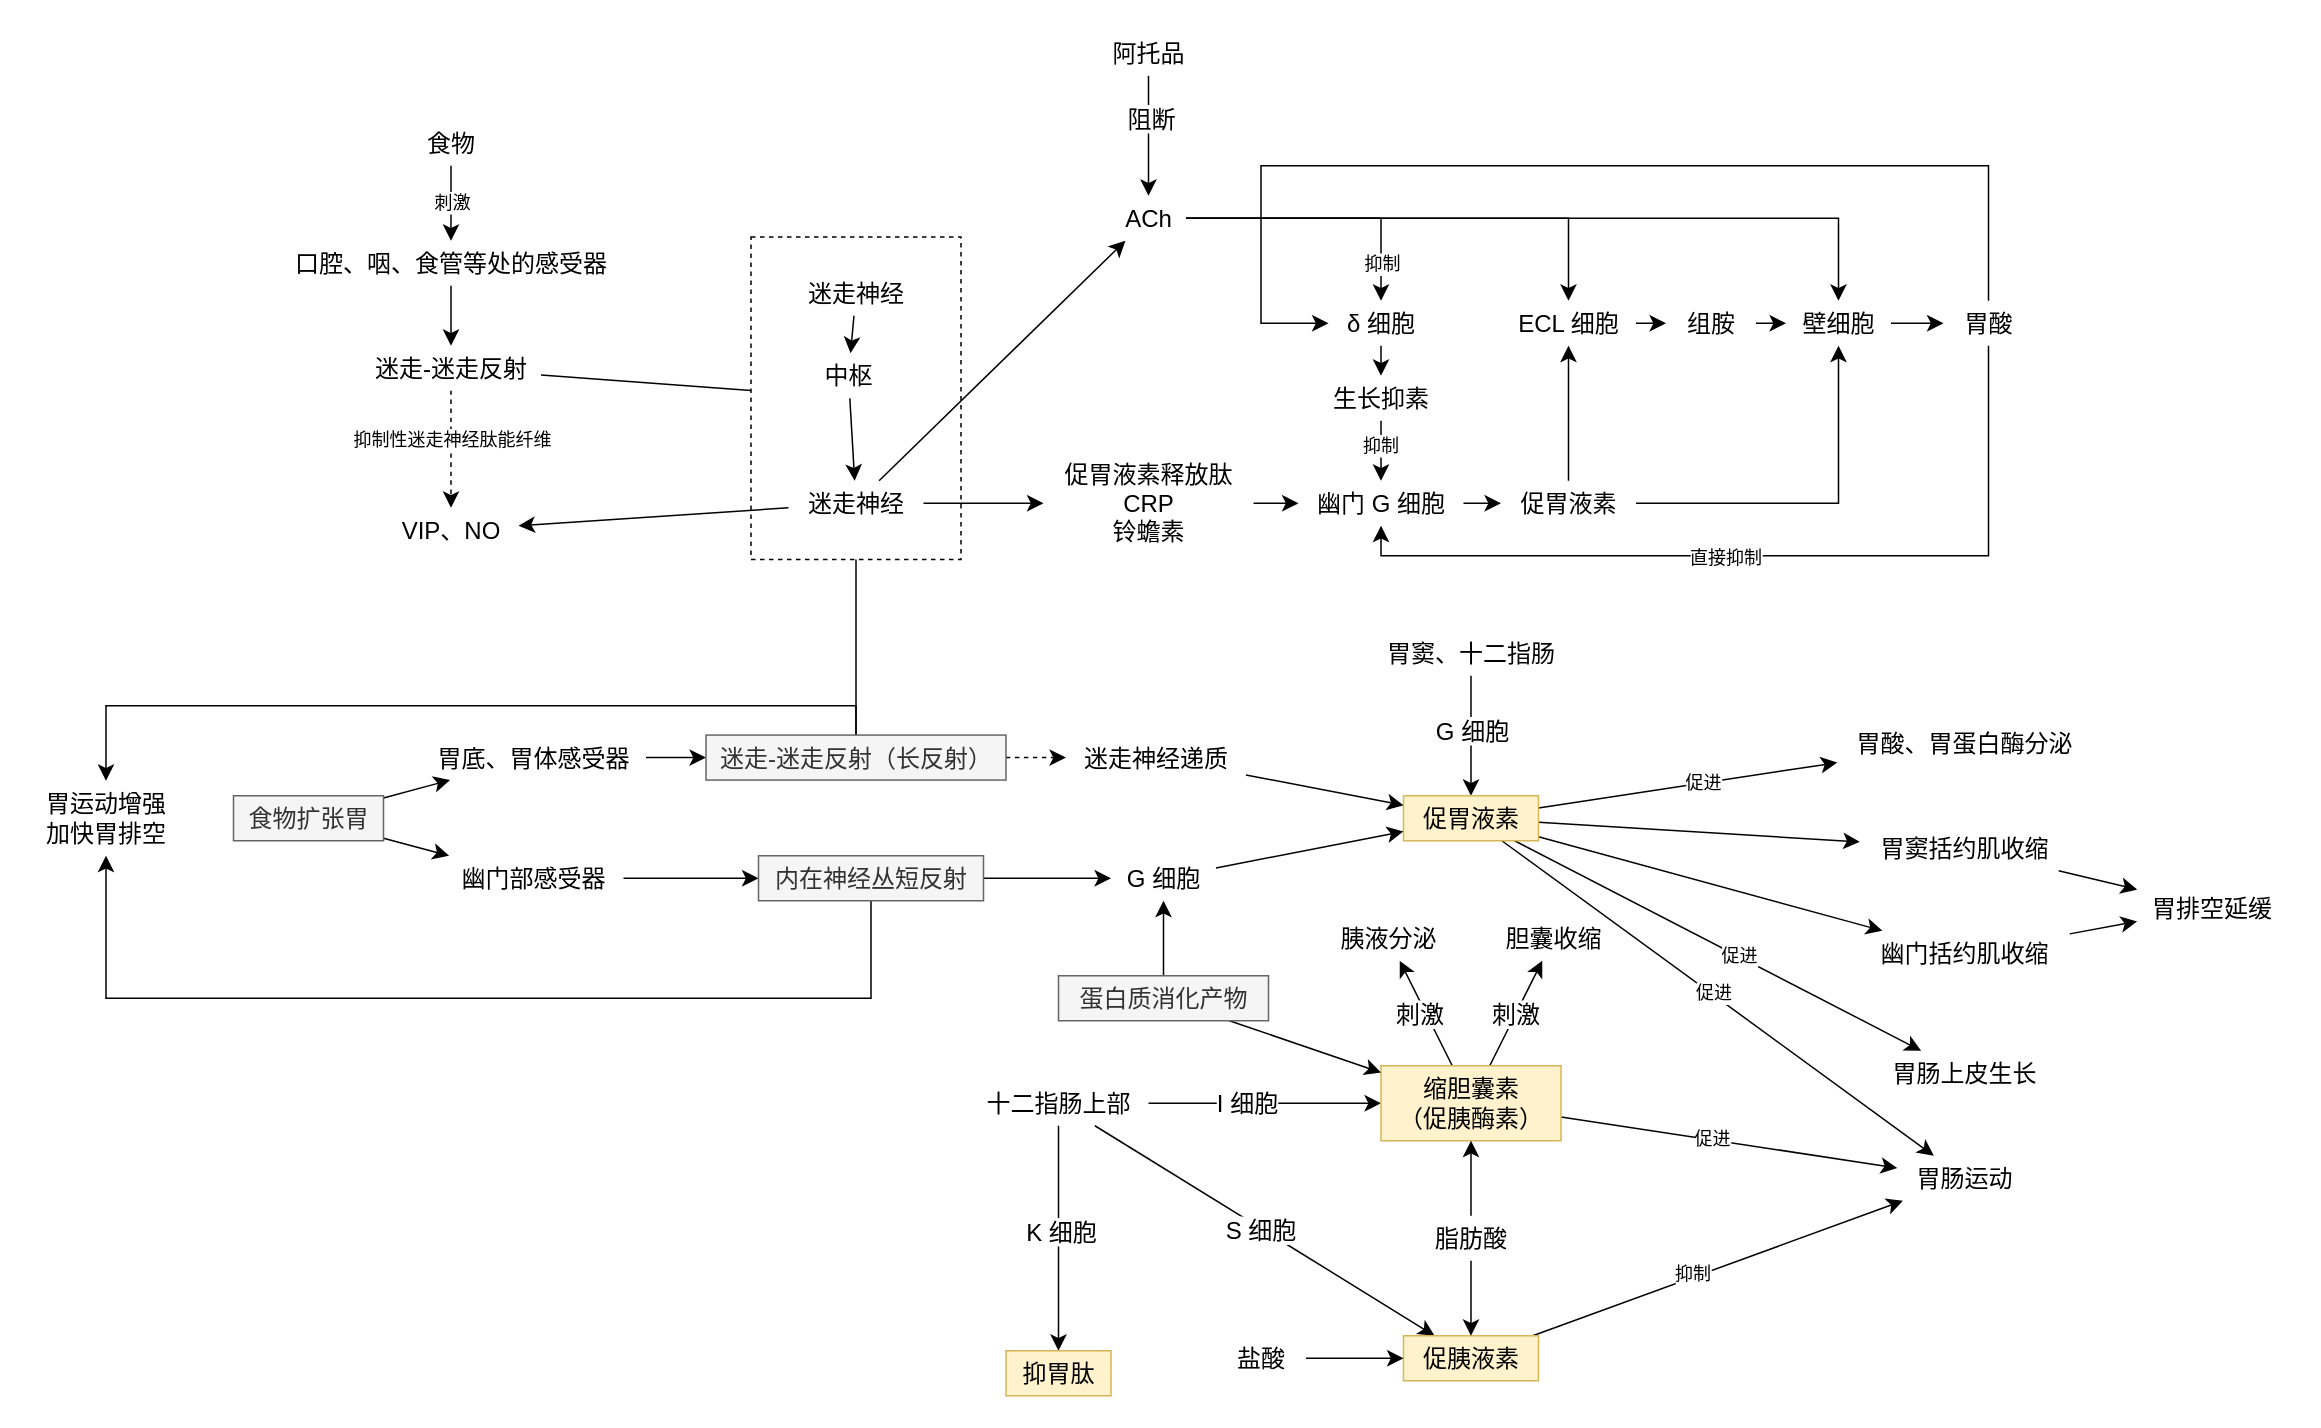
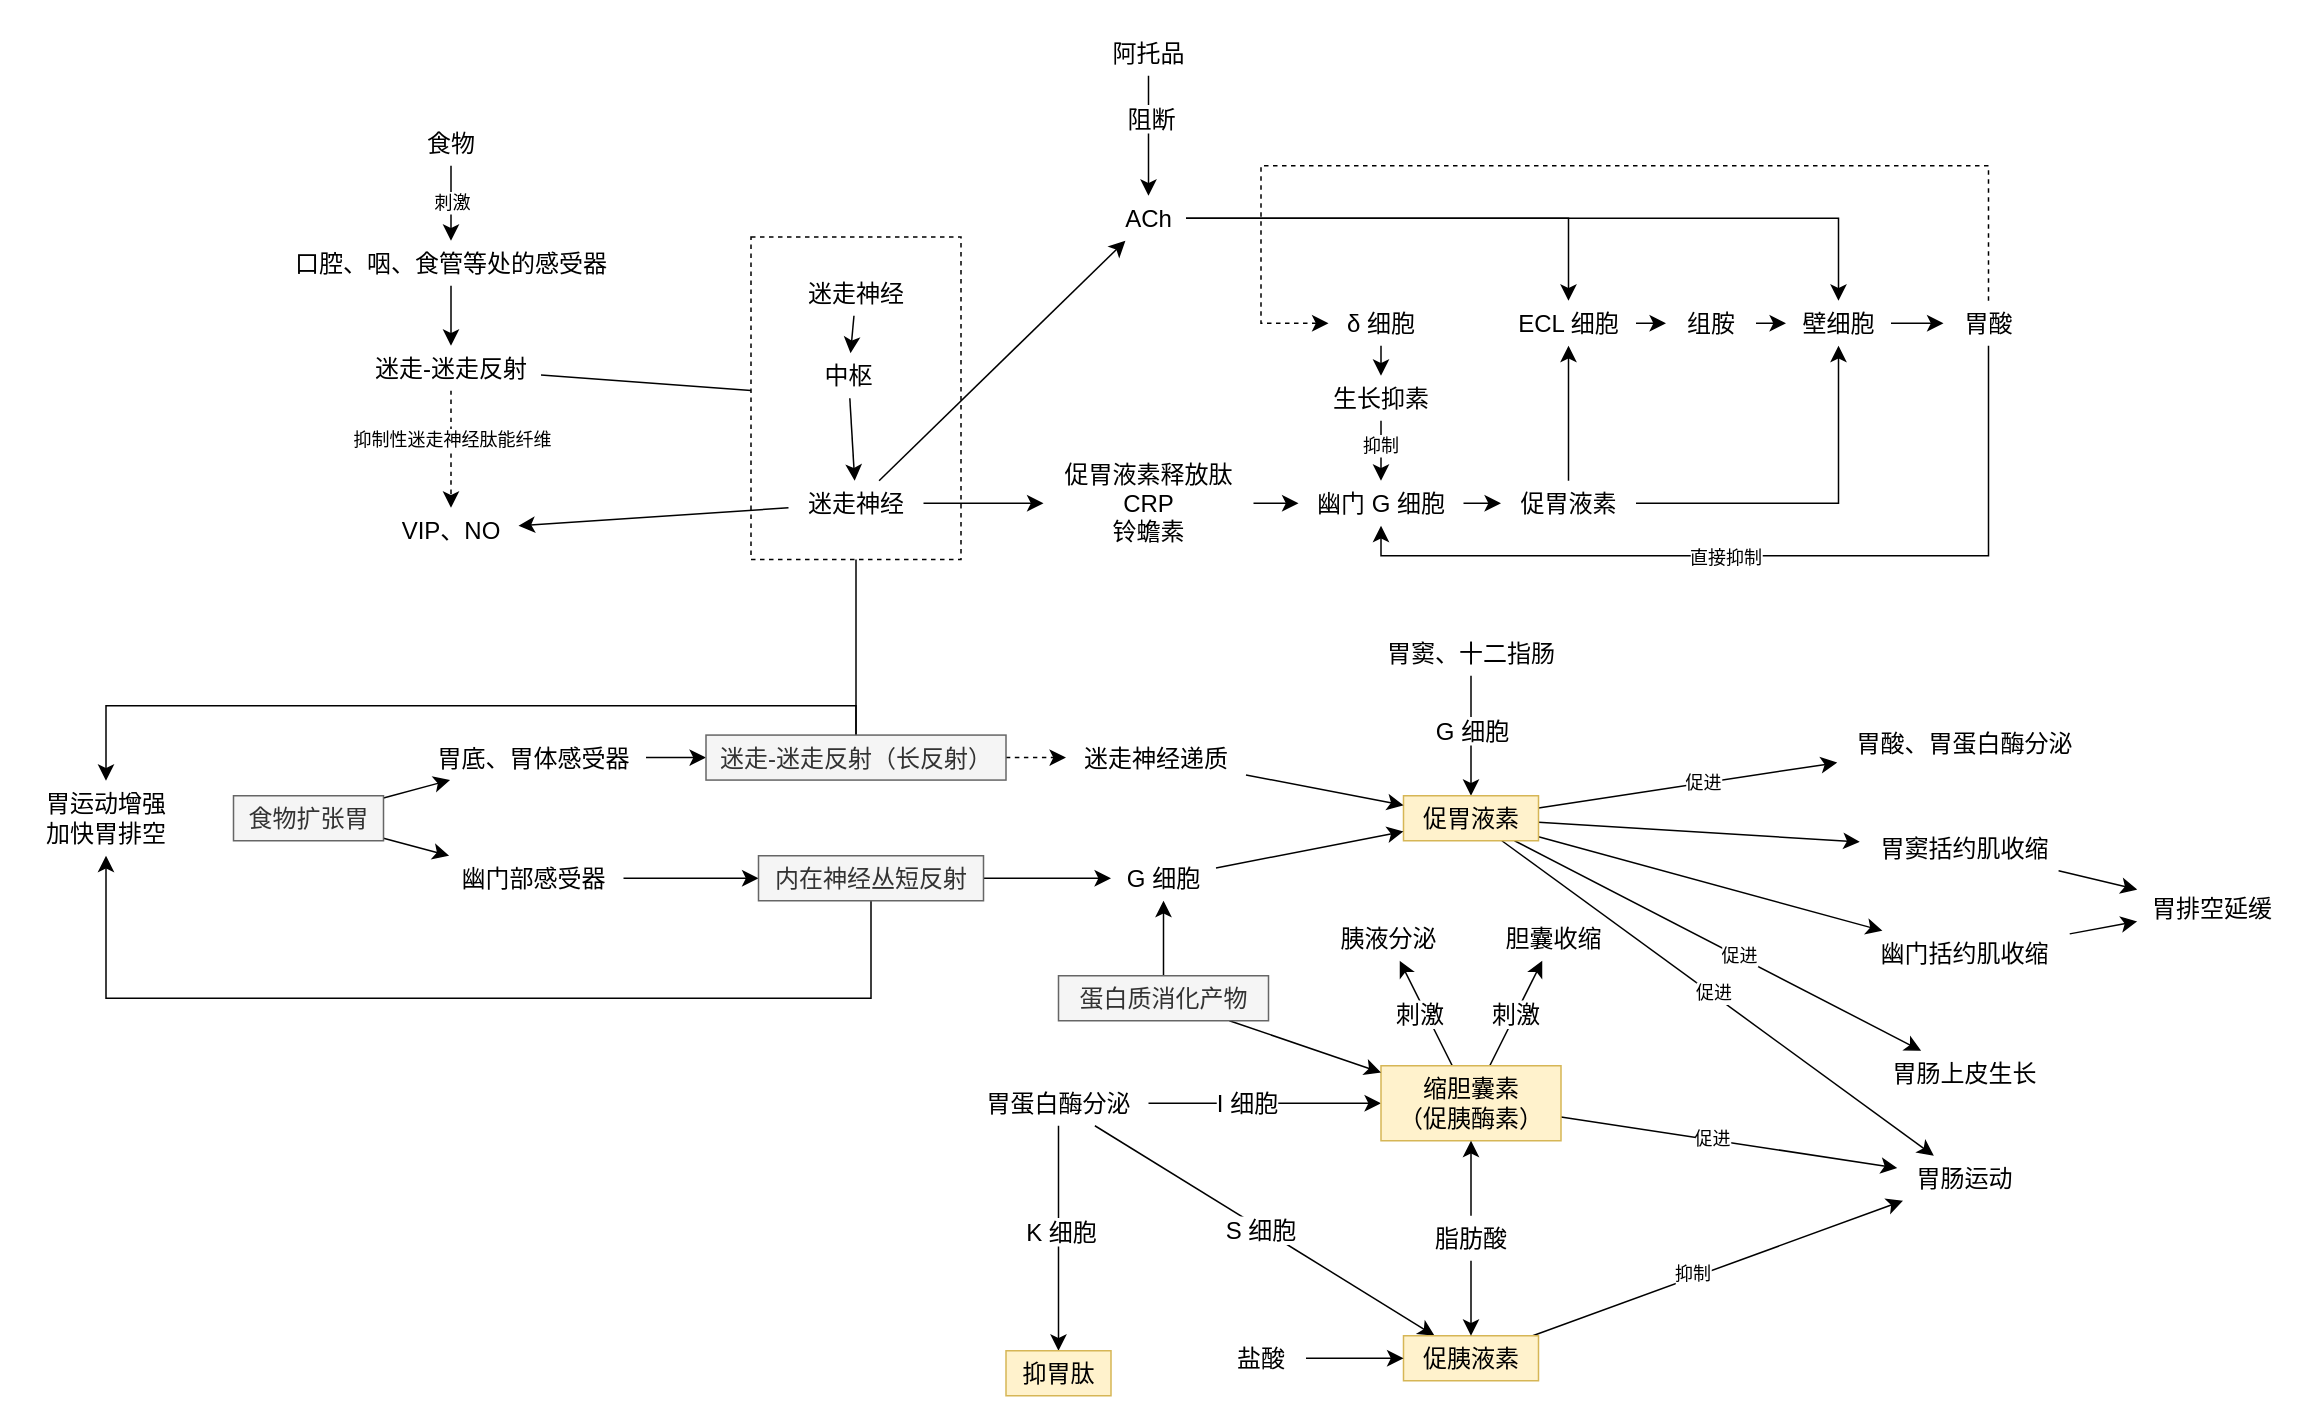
edge "胃酸" -> "δ 细胞": style solid -> dashed
edge "ACh" -> "δ 细胞": removed, label "抑制"
node "十二指肠上部": label "十二指肠上部" -> "胃蛋白酶分泌"
